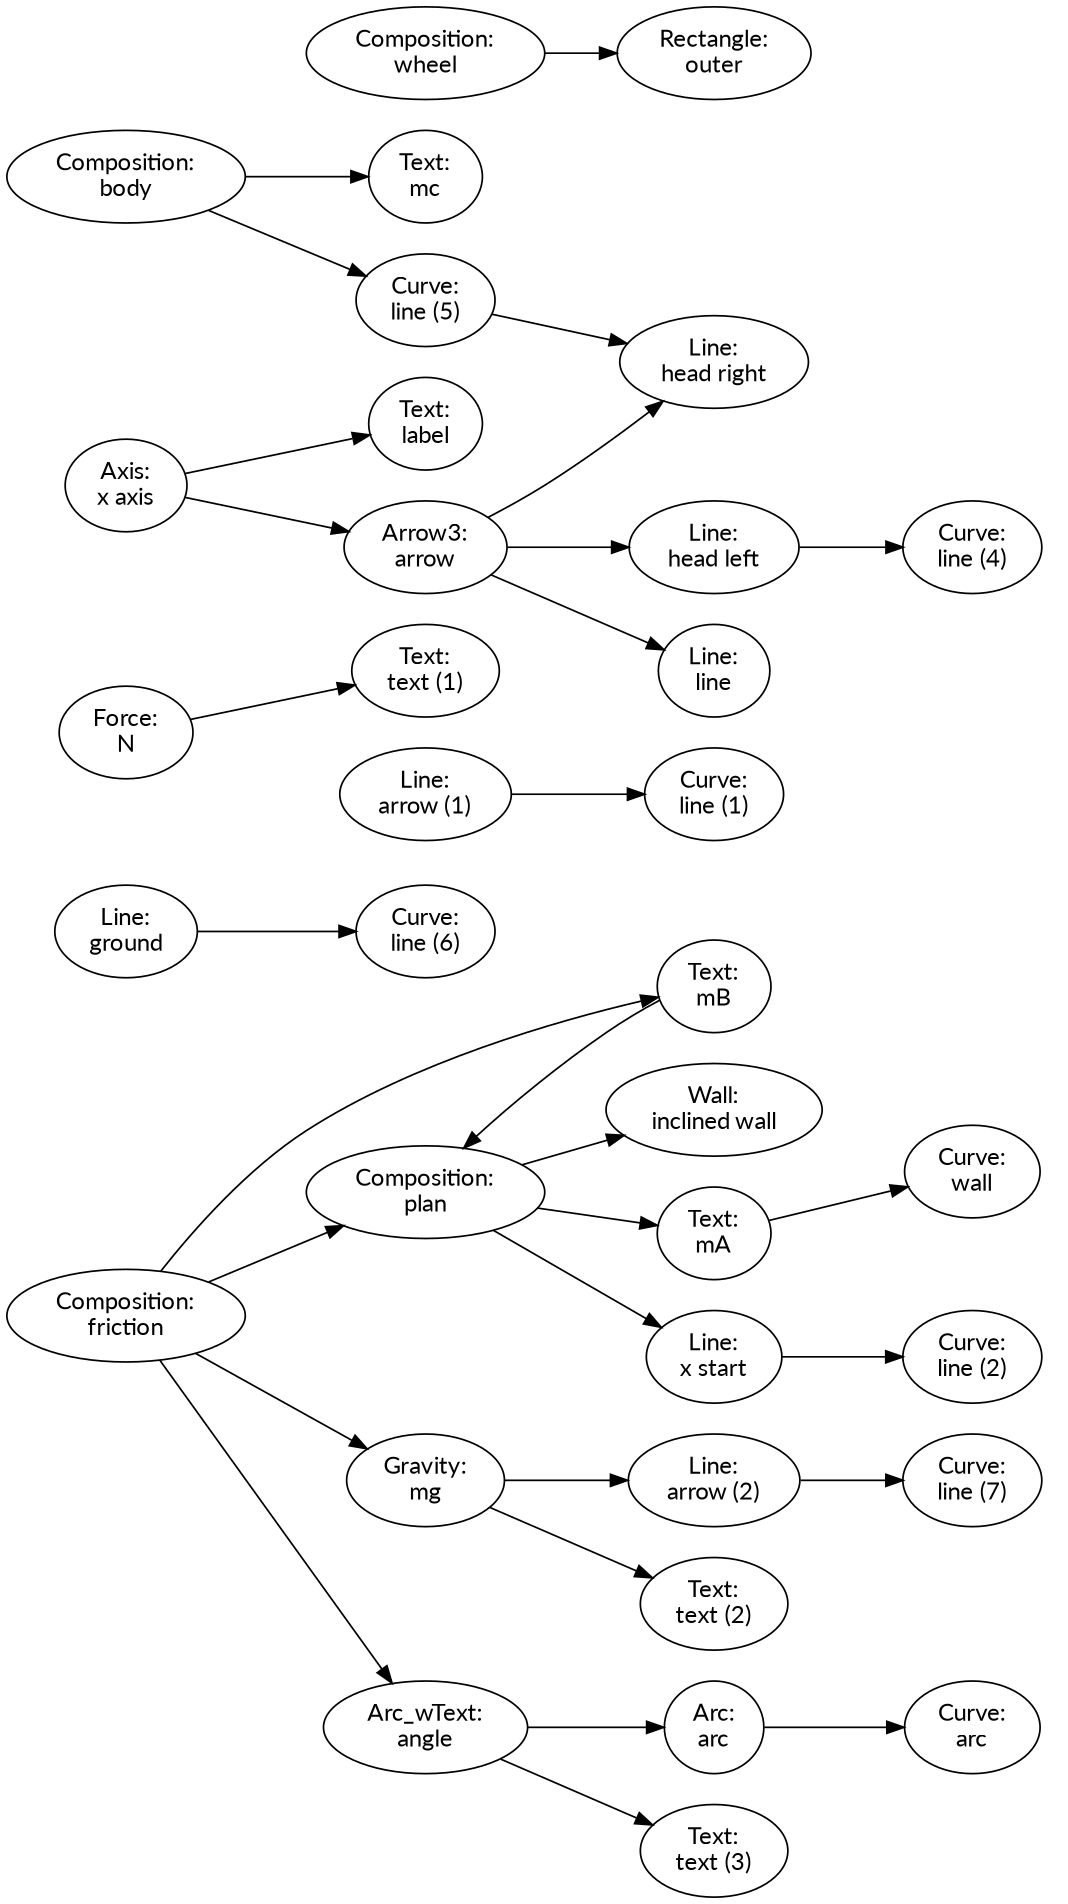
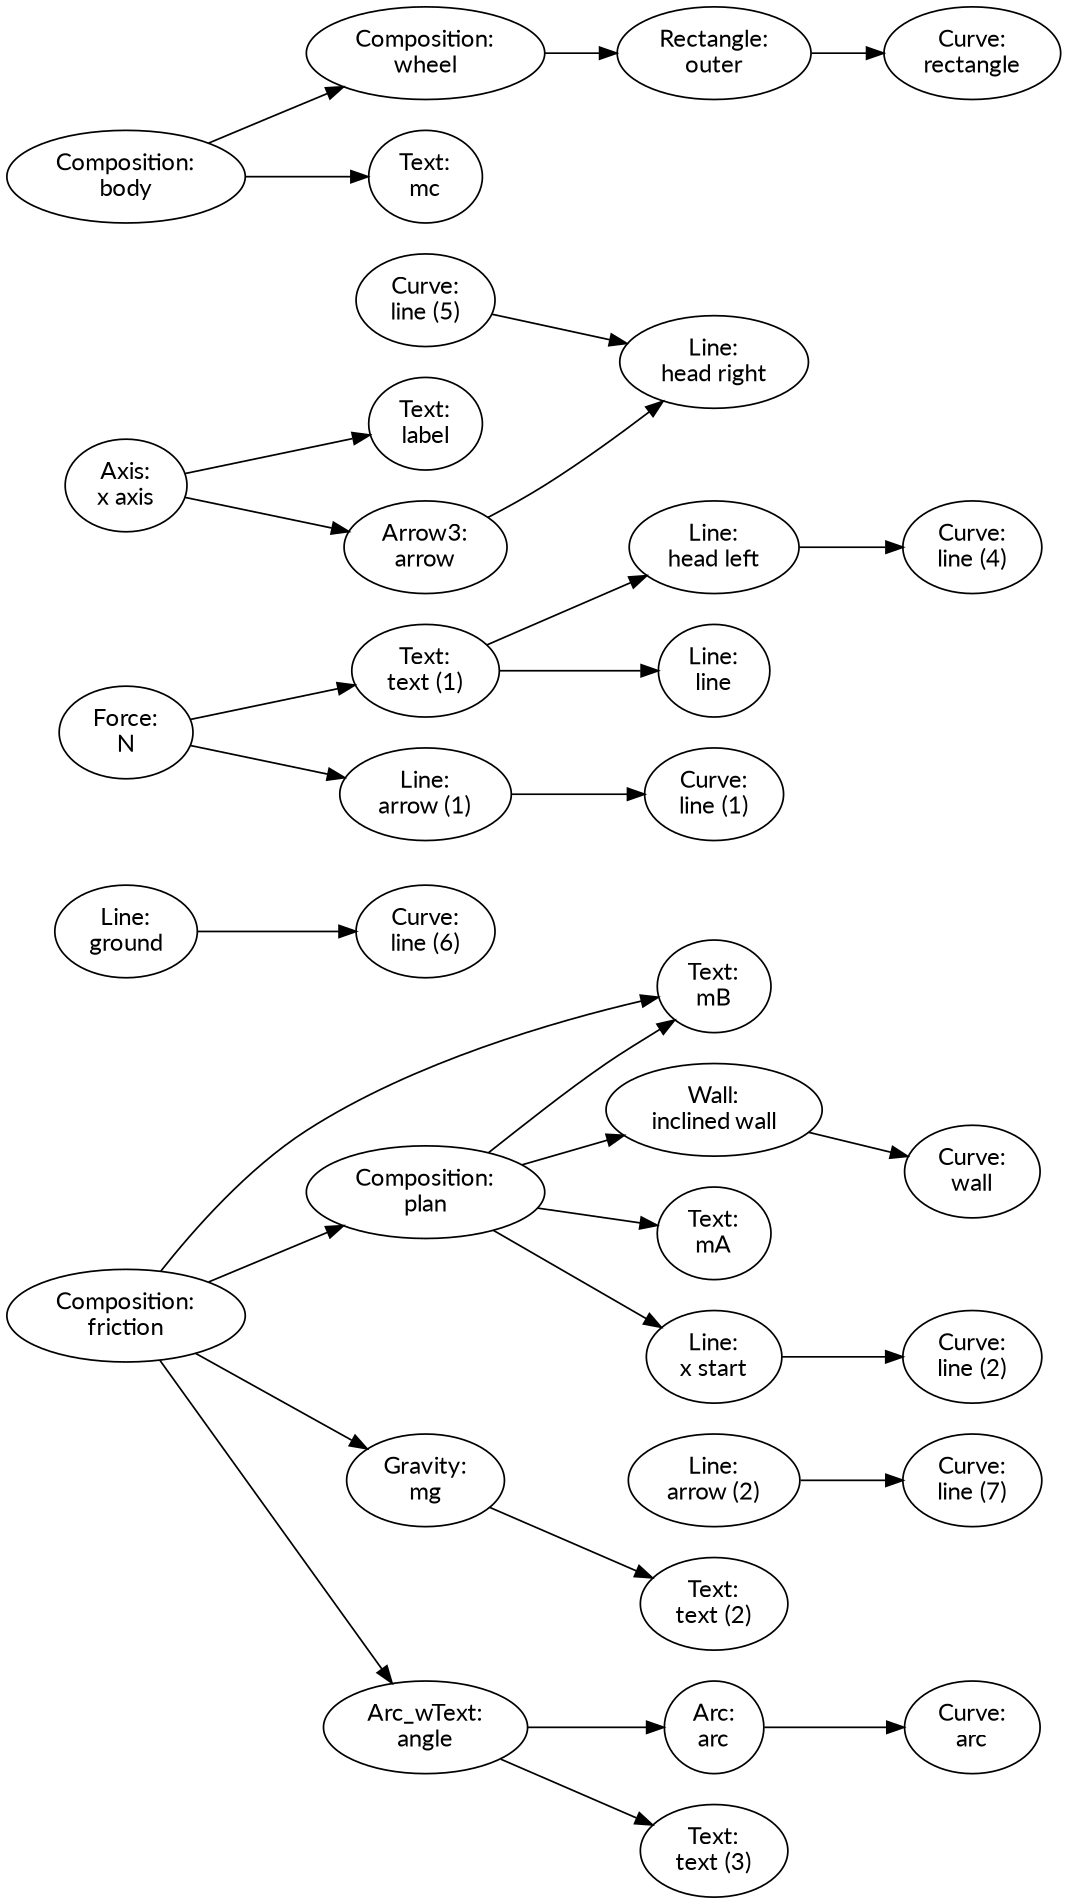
node "Curve: rectangle": added
edge "Composition: body" -> "Curve: line (5)": now "Composition: body" -> "Composition: wheel"
edge "Arrow3: arrow" -> "Line: head left": now "Text: text (1)" -> "Line: head left"
edge "Arrow3: arrow" -> "Line: line": now "Text: text (1)" -> "Line: line"
edge "Force: N" -> "Line: arrow (1)": added
edge "Text: mB" -> "Composition: plan": reversed
edge "Text: mA" -> "Curve: wall": now "Wall: inclined wall" -> "Curve: wall"
edge "Gravity: mg" -> "Line: arrow (2)": removed
